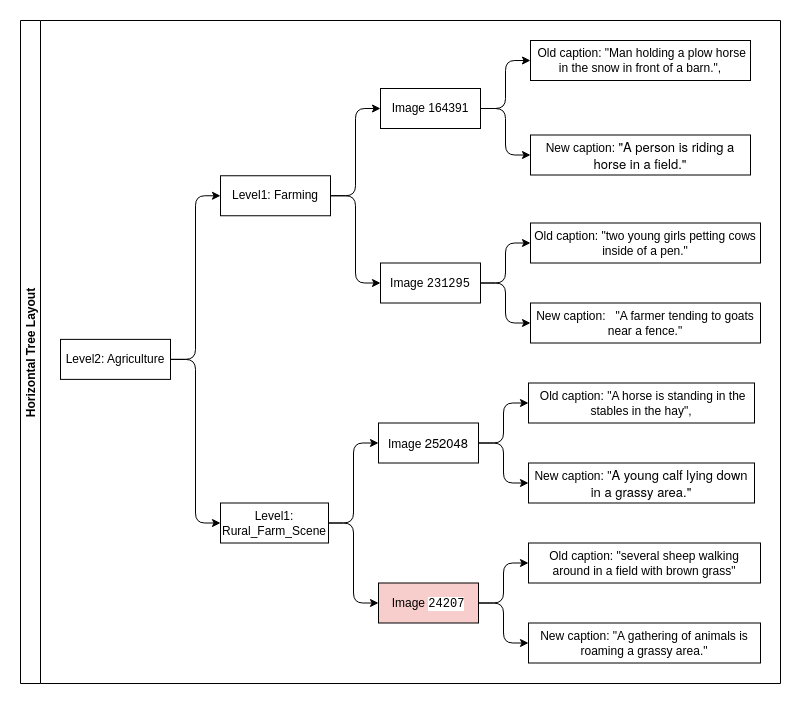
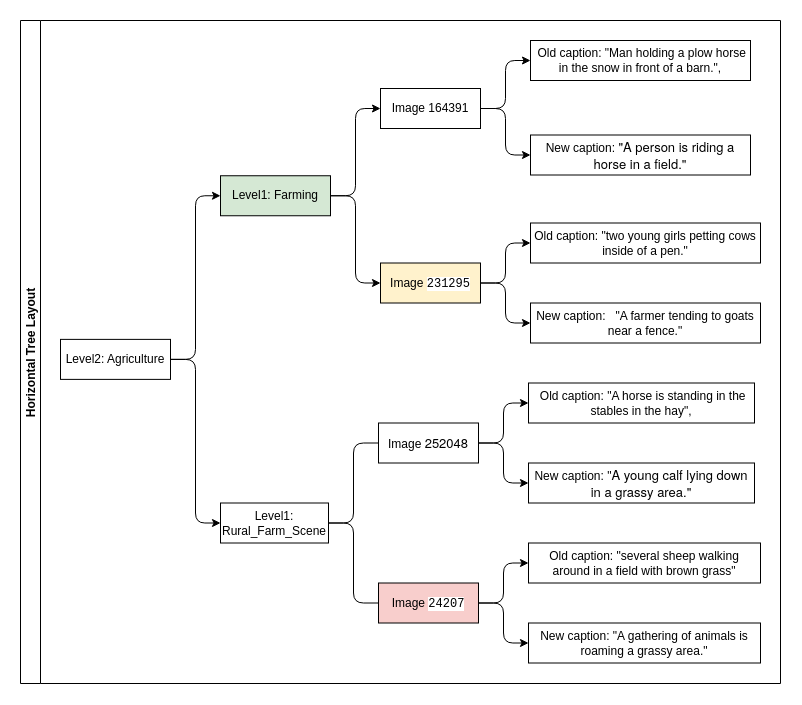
node "Level1: Farming": fillcolor #ffffff -> #d5e8d4
node "Image 231295": fillcolor #ffffff -> #fff2cc
edge "Level1: Rural_Farm_Scene" -> "Image 252048": arrowhead classic -> none
edge "Level1: Rural_Farm_Scene" -> "Image 24207": arrowhead classic -> none
